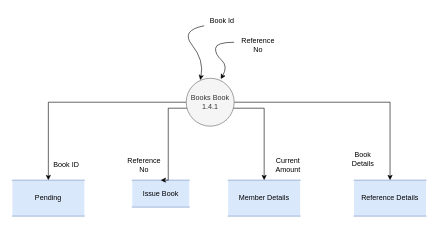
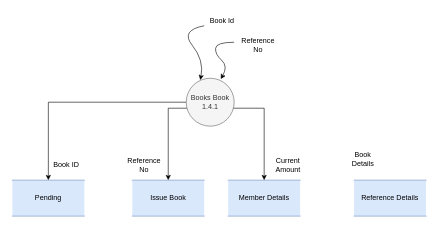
edge "Books Book 1.4.1" -> "Reference Details": removed
node "Issue Book": size 57x27 -> 72x36
